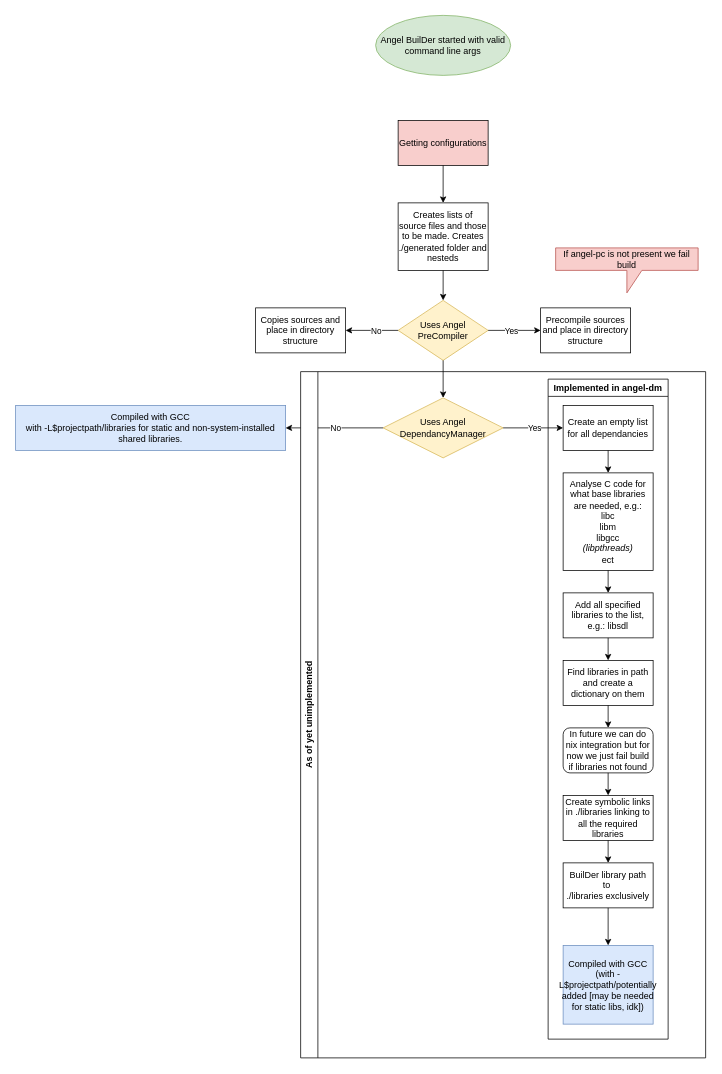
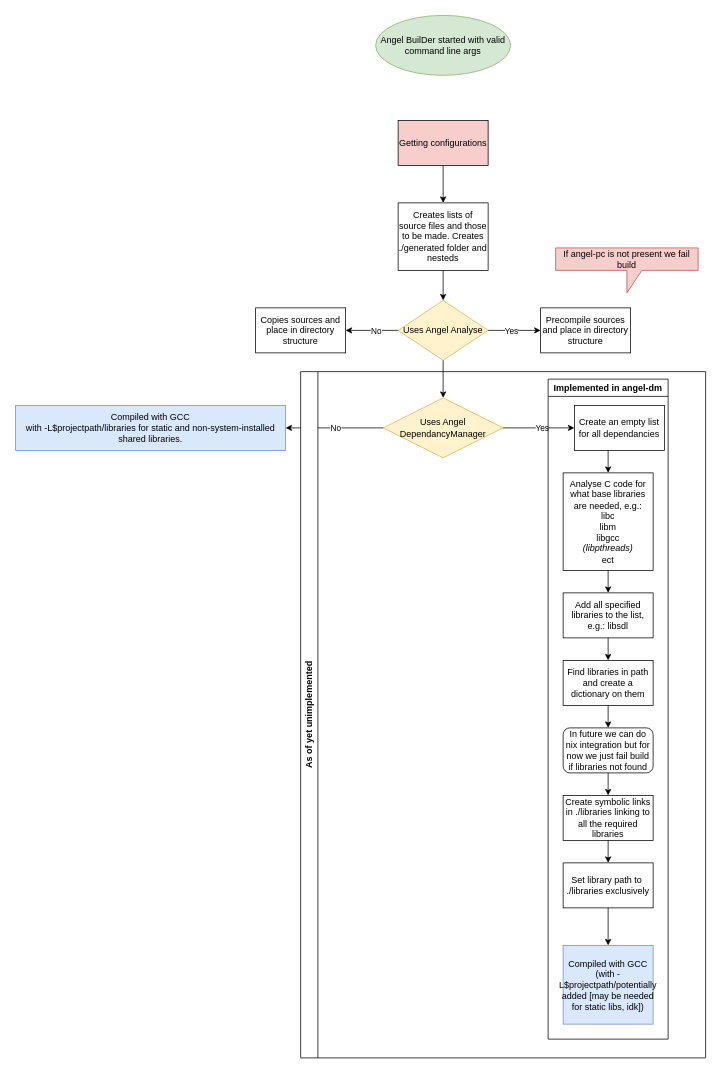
node "Uses Angel PreCompiler": label "Uses Angel PreCompiler" -> "Uses Angel Analyse"
node "Create an empty list for all dependancies": moved (608, 428) -> (619, 428)
node "BuilDer library path to ./libraries exclusively": label "BuilDer library path to ./libraries exclusively" -> "Set library path to ./libraries exclusively"
